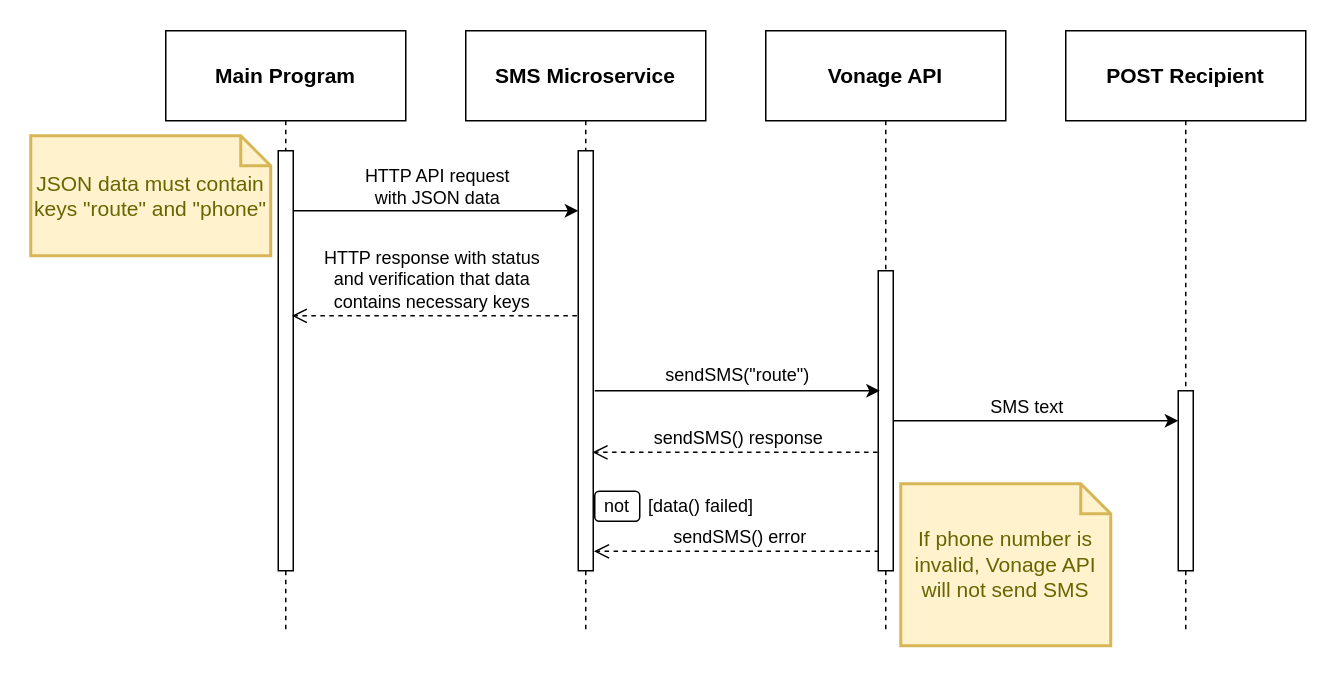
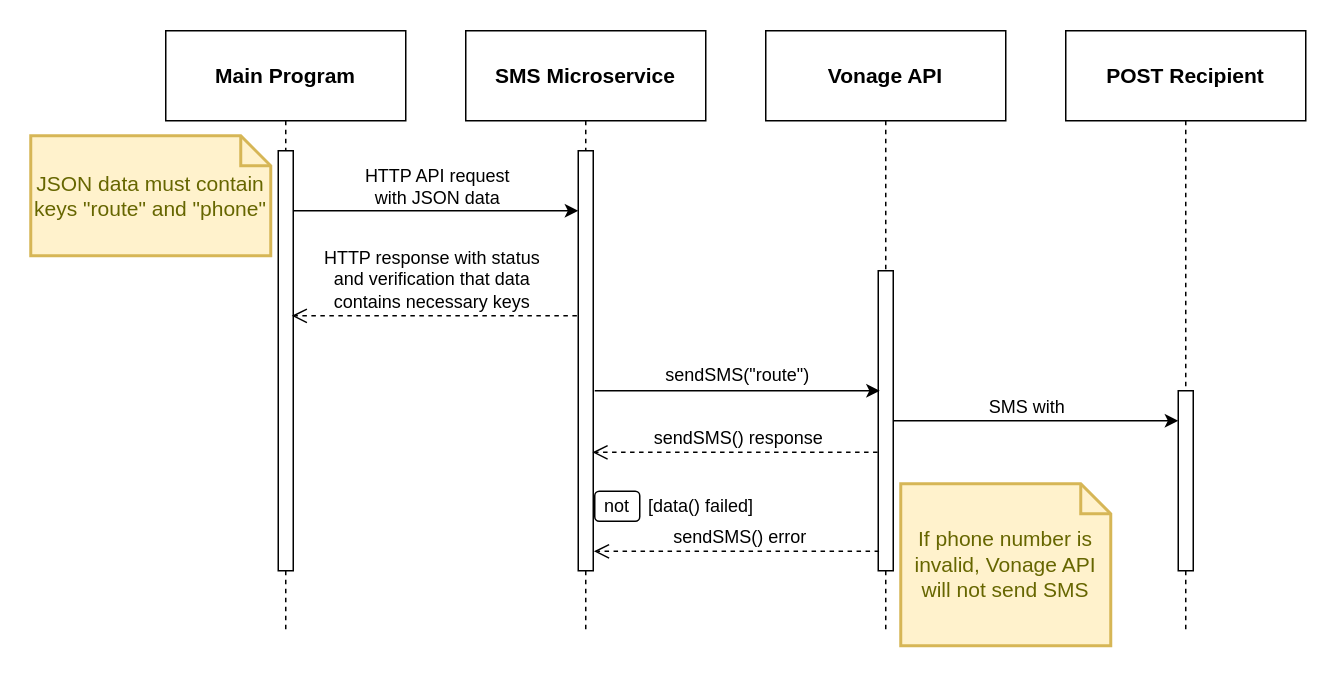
node "SMS text": label "SMS text" -> "SMS with"
